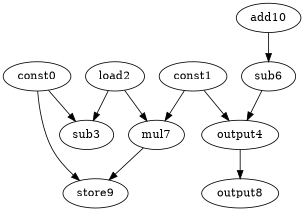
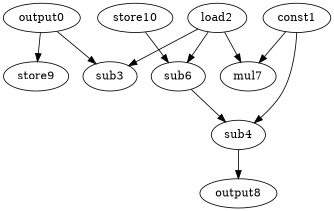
node "add10": label "add10" -> "store10"
edge "load2" -> "sub6": added
node "const0": label "const0" -> "output0"
node "output4": label "output4" -> "sub4"
edge "mul7" -> "store9": removed
